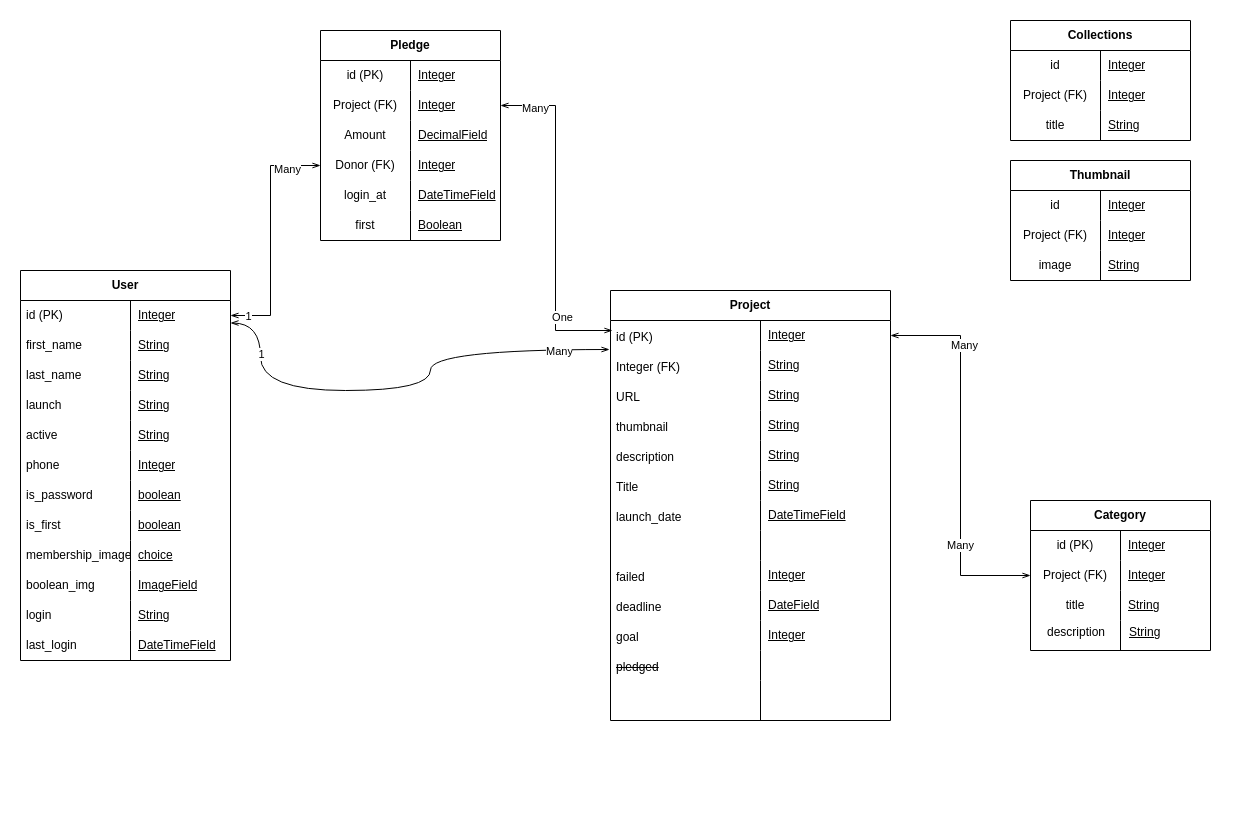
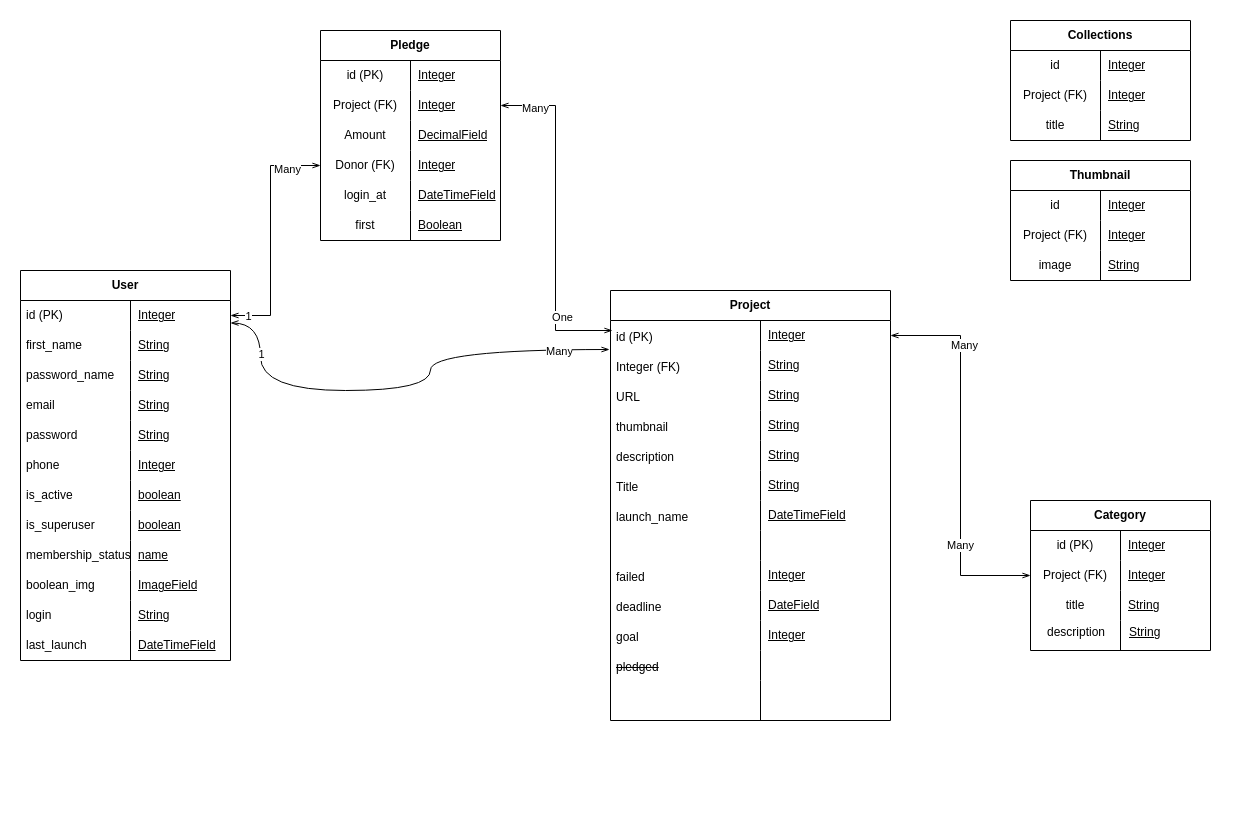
node "last_name": label "last_name" -> "password_name"
node "launch": label "launch" -> "email"
node "active": label "active" -> "password"
node "is_password": label "is_password" -> "is_active"
node "launch_date": label "launch_date" -> "launch_name"
node "is_first": label "is_first" -> "is_superuser"
node "membership_image": label "membership_image" -> "membership_status"
node "choice": label "choice" -> "name"
node "last_login": label "last_login" -> "last_launch"
